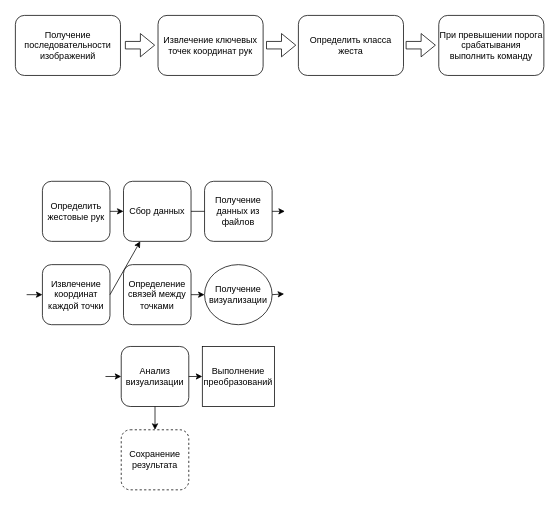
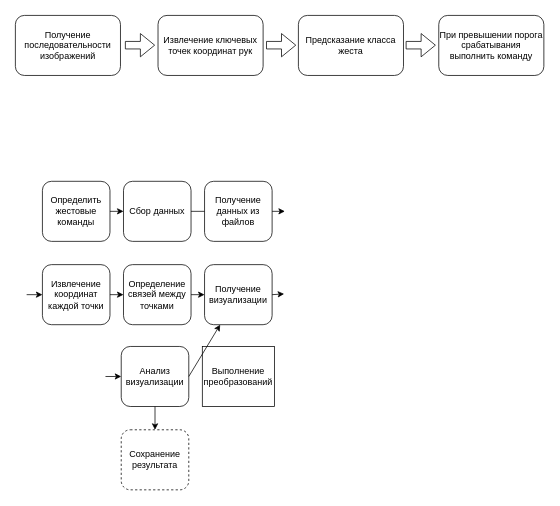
node "Определить класса жеста": label "Определить класса жеста" -> "Предсказание класса жеста"
node "Определить жестовые рук": label "Определить жестовые рук" -> "Определить жестовые команды"
edge "Извлечение координат каждой точки" -> "Сбор данных": now "Извлечение координат каждой точки" -> "Определение связей между точками"
node "Получение визуализации": shape ellipse -> rounded rectangle
edge "Анализ визуализации" -> "Выполнение преобразований": now "Анализ визуализации" -> "Получение визуализации"
